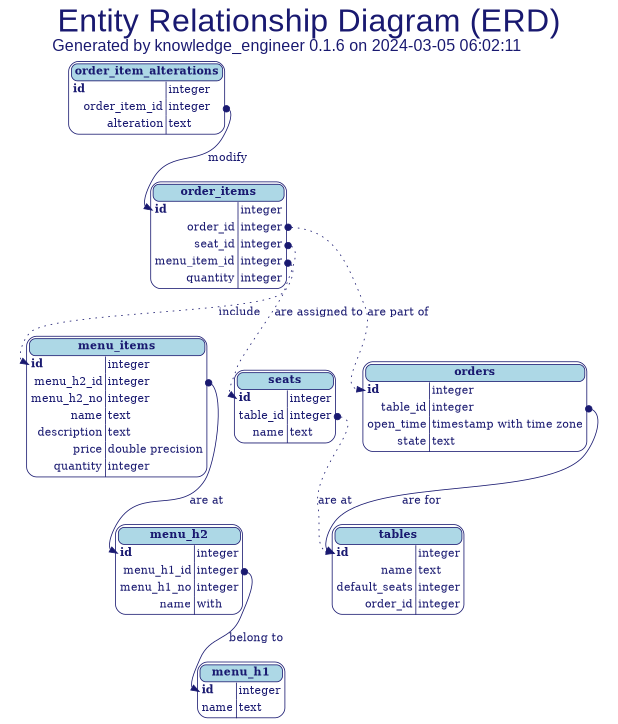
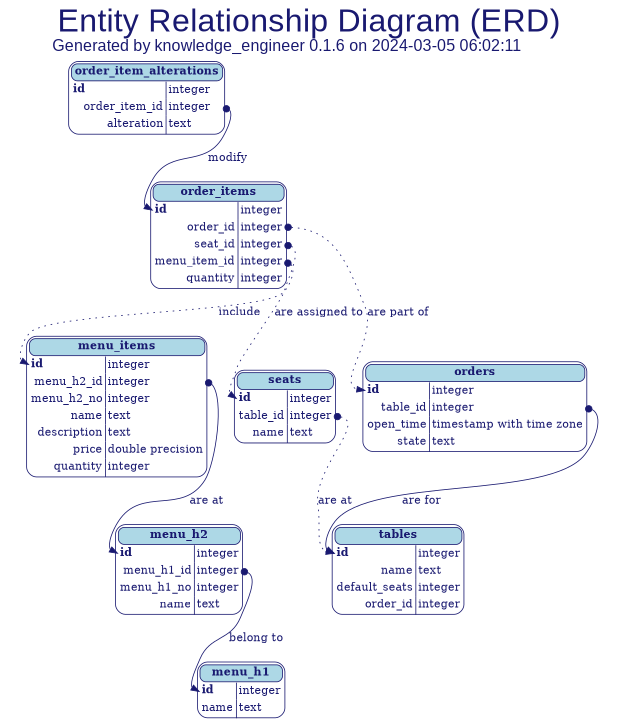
node "menu_h2": text "with" -> "text"
